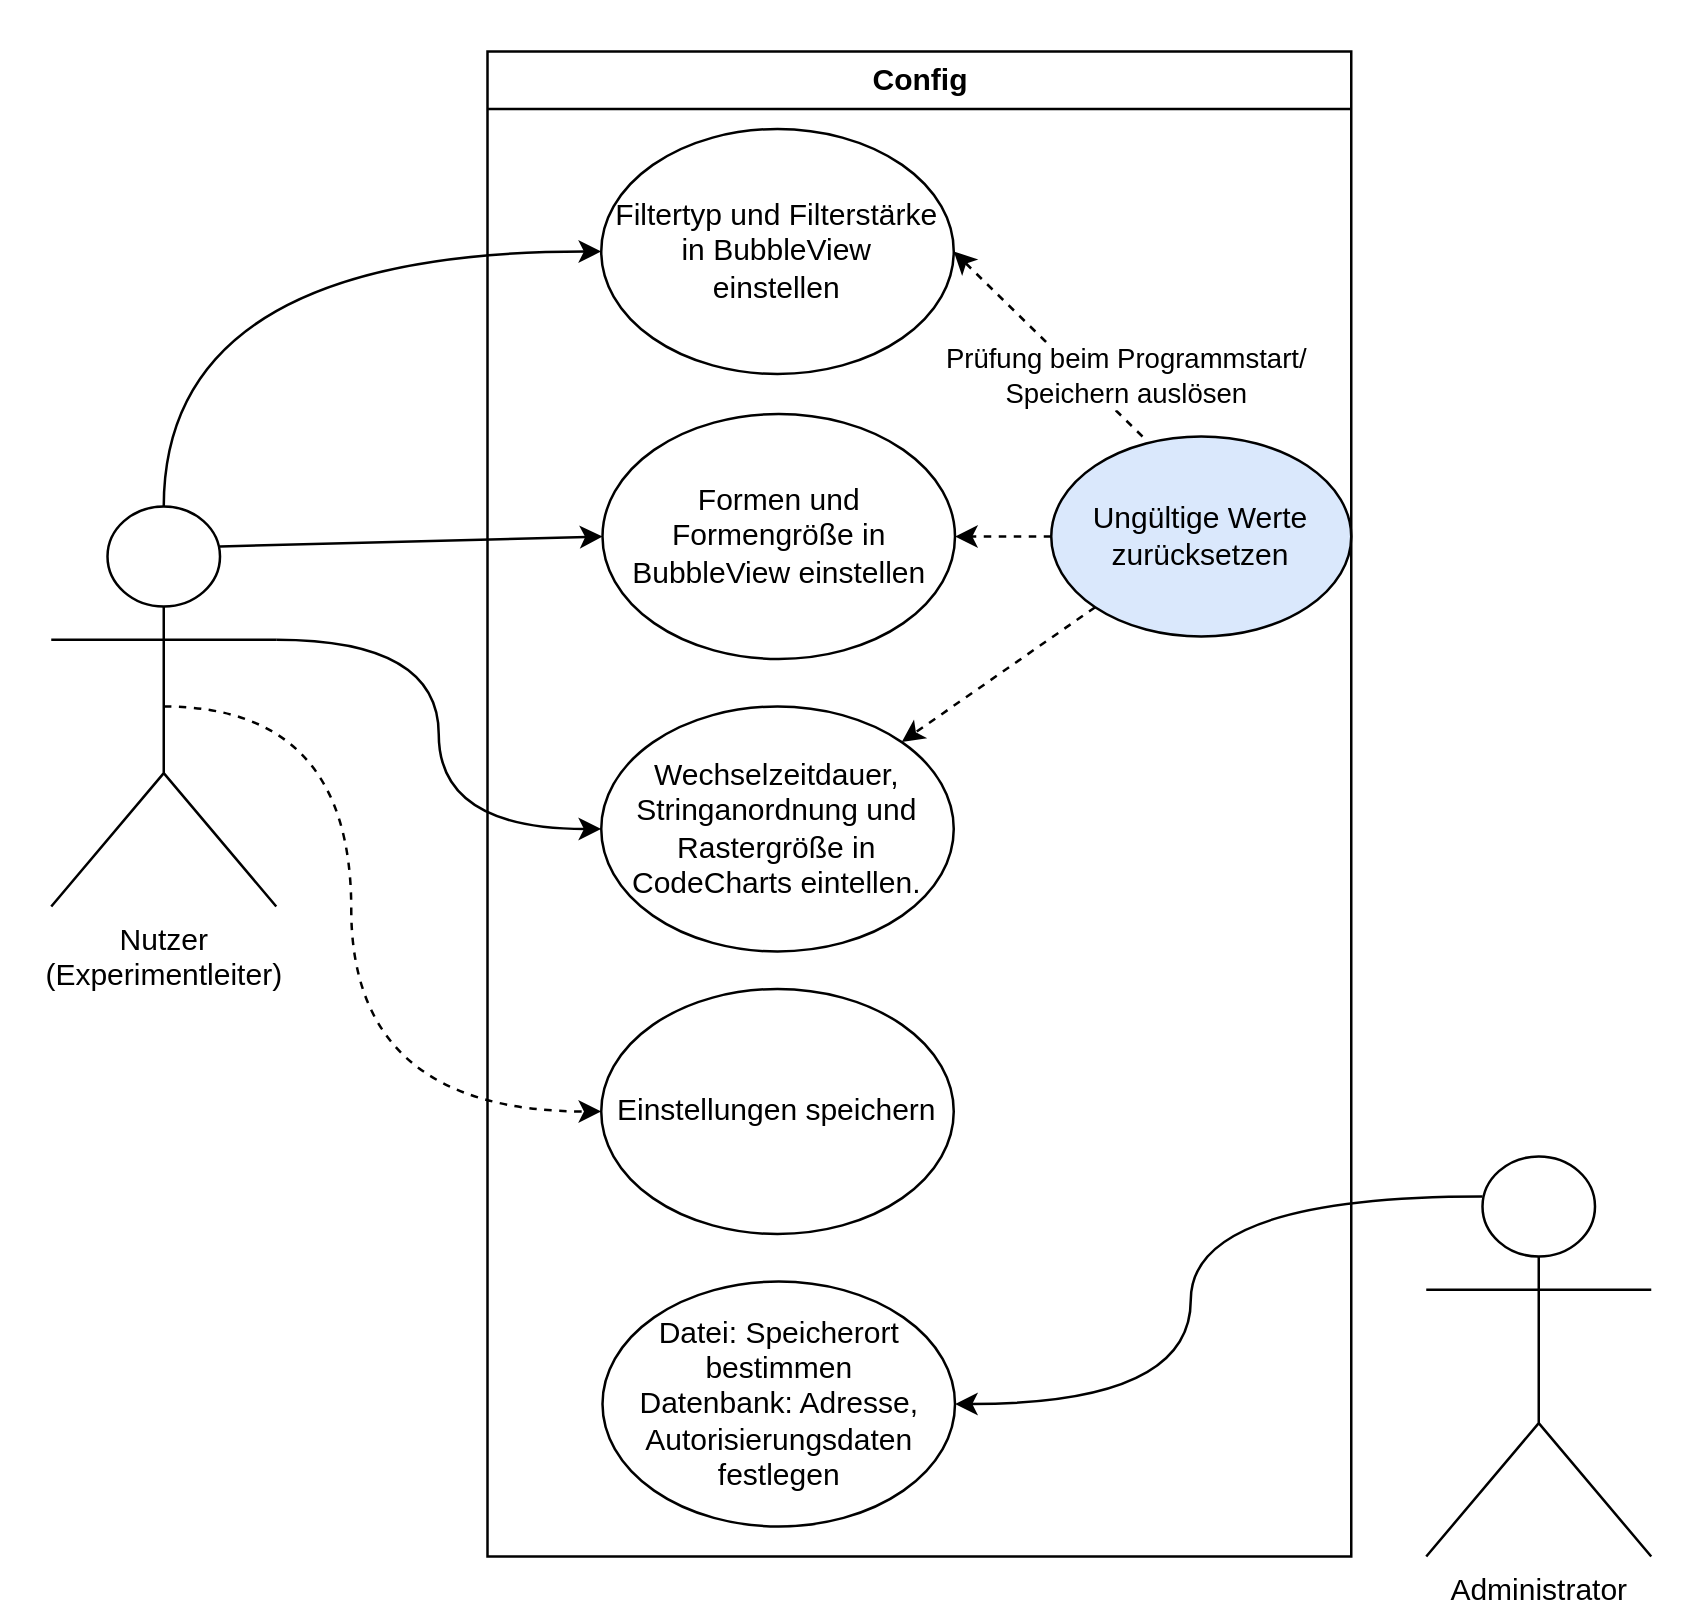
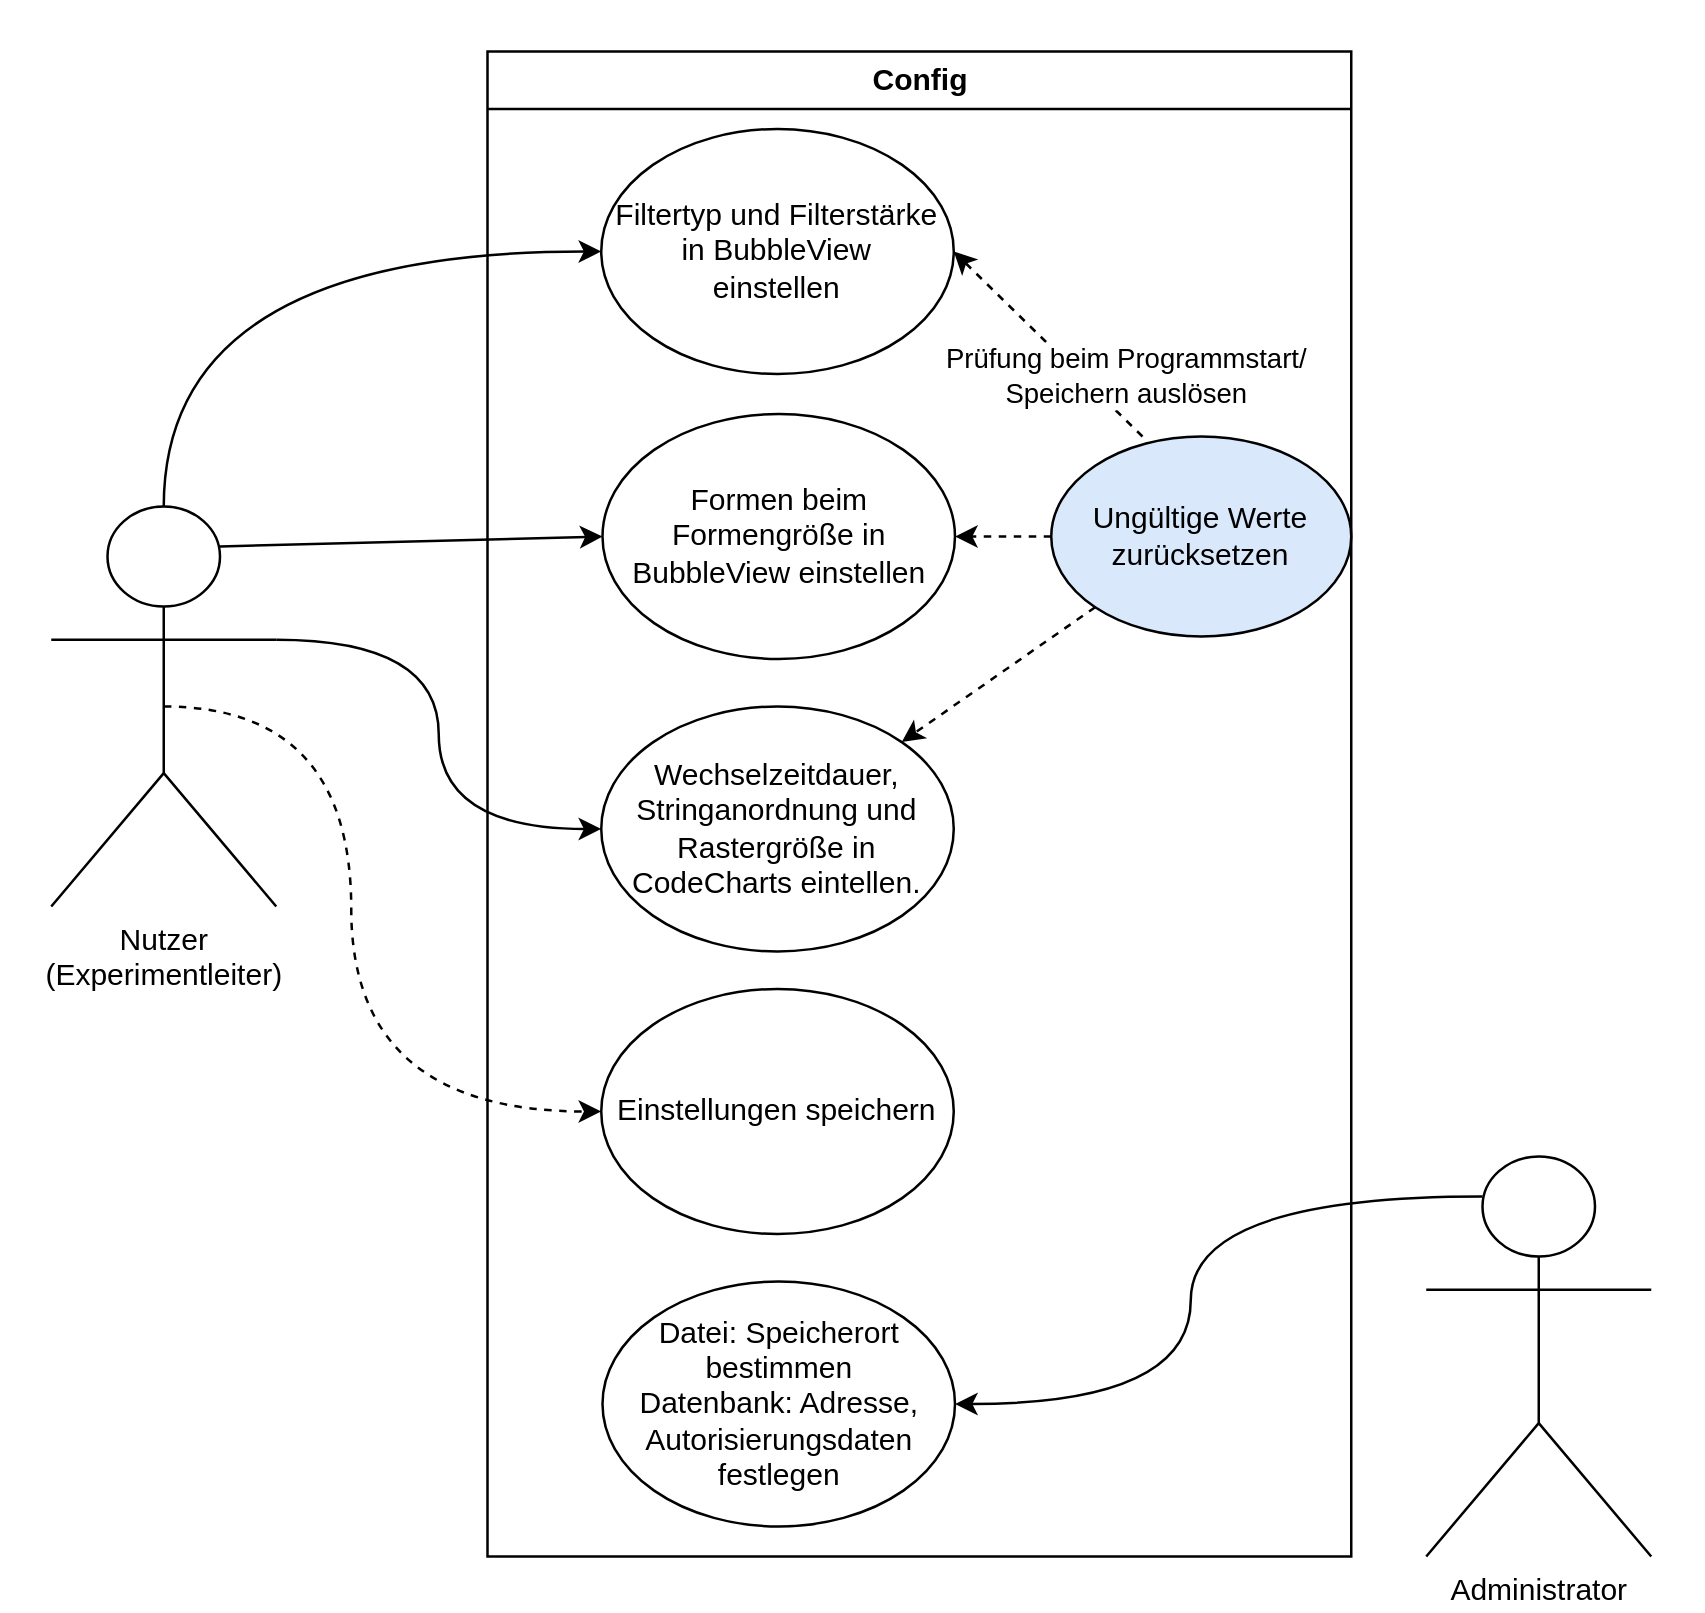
node "Formen und Formengröße in BubbleView einstellen": label "Formen und Formengröße in BubbleView einstellen" -> "Formen beim Formengröße in BubbleView einstellen"
